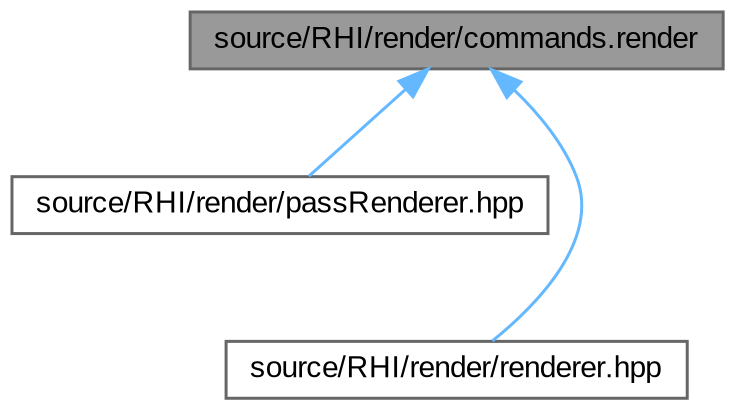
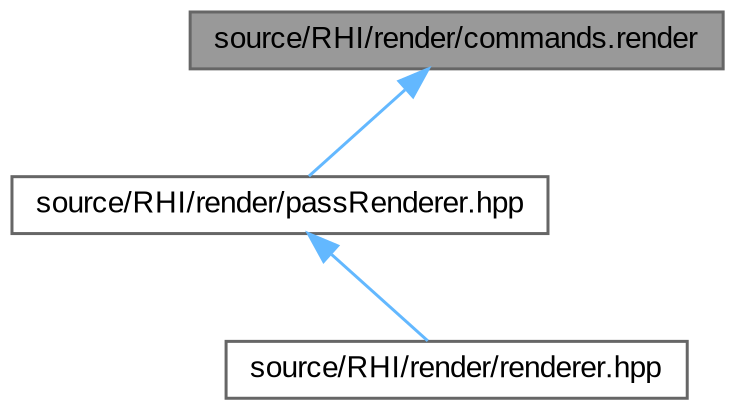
edge "source/RHI/render/renderer.hpp" -> "source/RHI/render/commands.render": now "source/RHI/render/renderer.hpp" -> "source/RHI/render/passRenderer.hpp"
